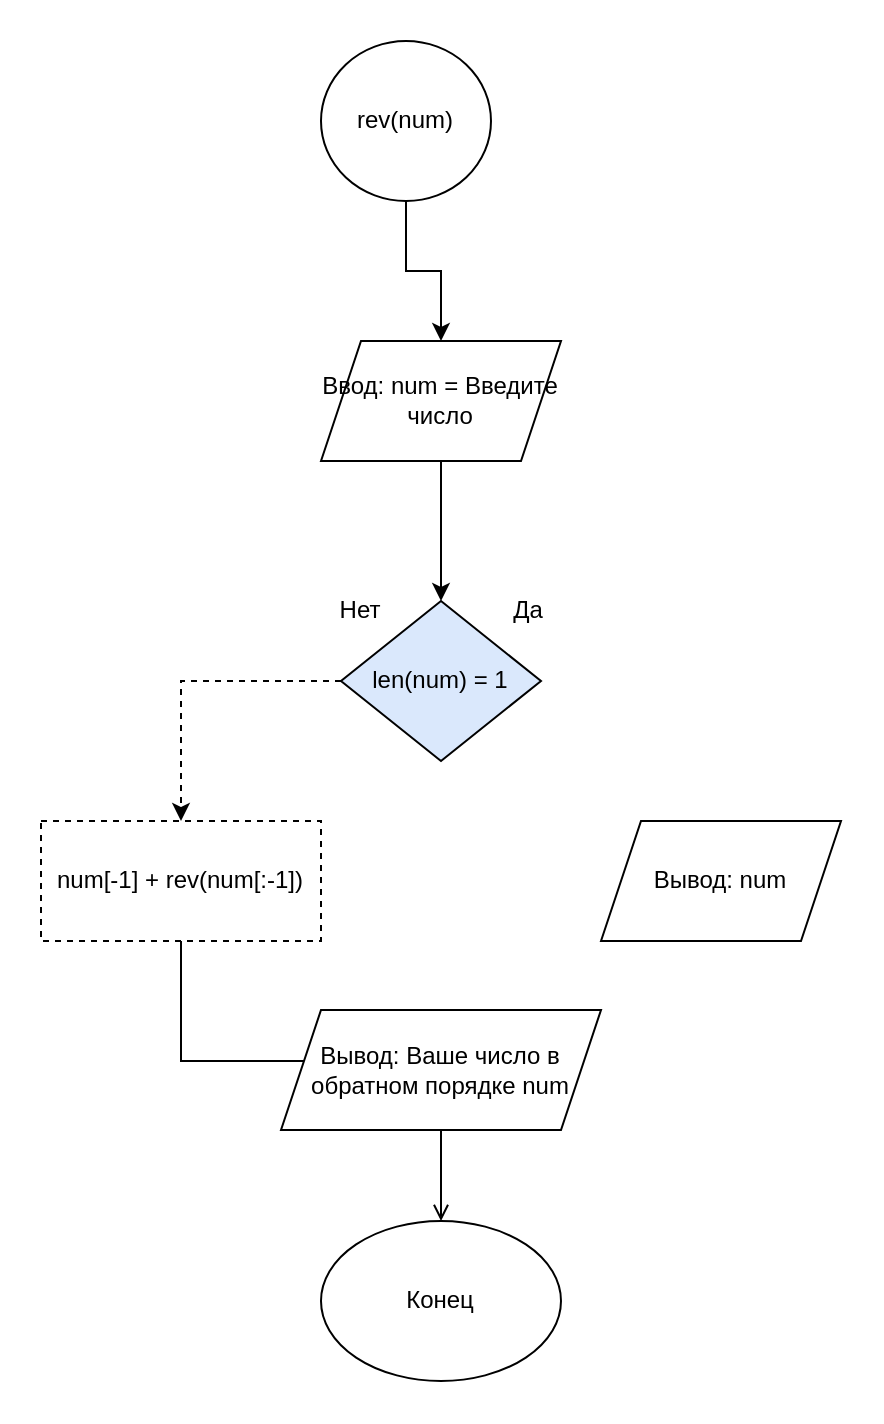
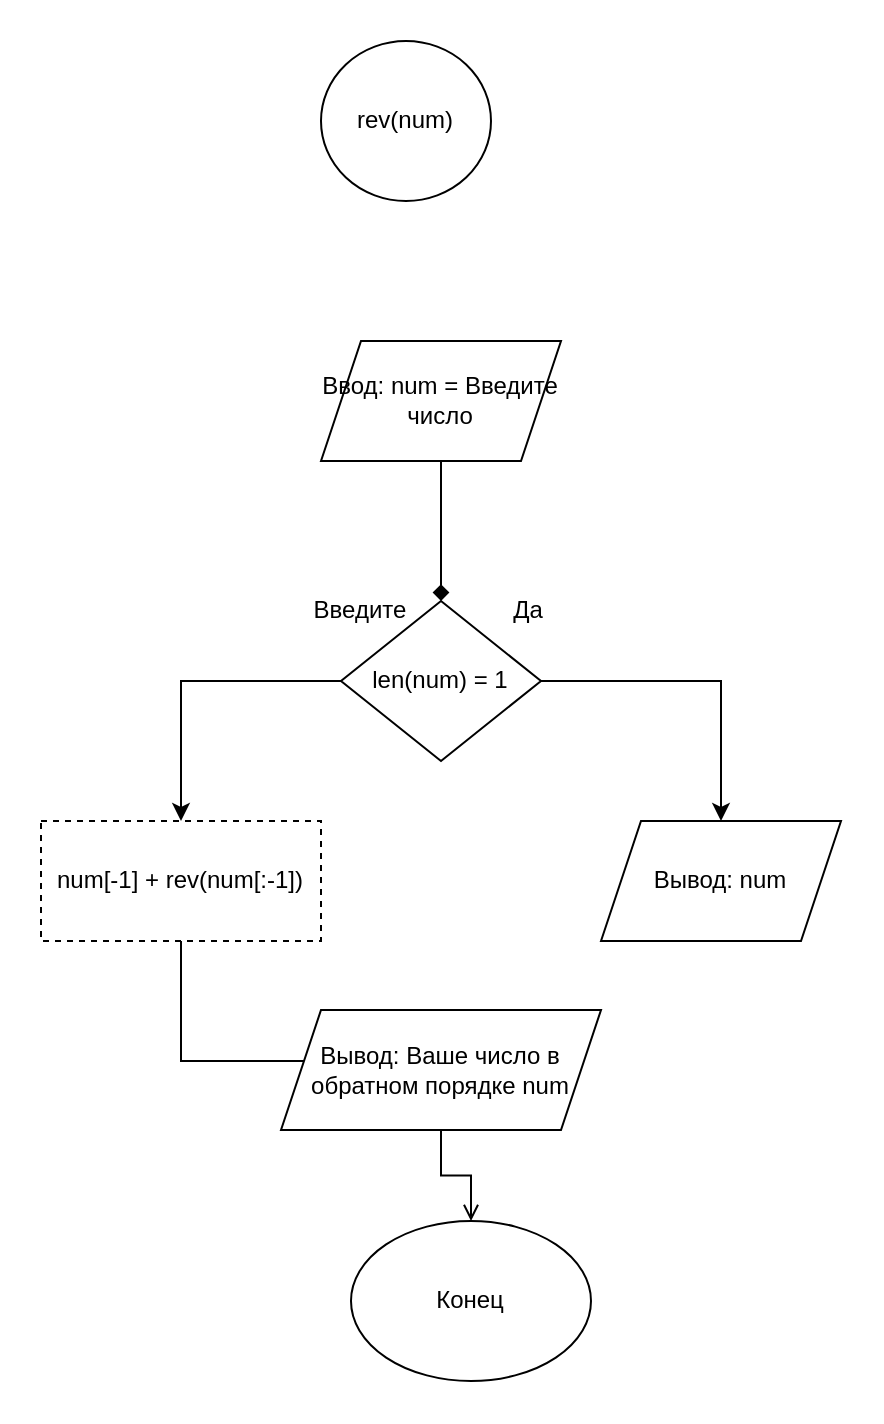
edge "rev(num)" -> "Ввод: num = Введите число": removed
edge "Ввод: num = Введите число" -> "len(num) = 1": arrowhead classic -> diamond
node "Нет": label "Нет" -> "Введите"
edge "len(num) = 1" -> "num[-1] + rev(num[:-1])": style dashed -> solid
node "len(num) = 1": fillcolor #dae8fc -> #ffffff
edge "len(num) = 1" -> "Вывод: num": added
node "Конец": moved (441, 1301) -> (471, 1301)
